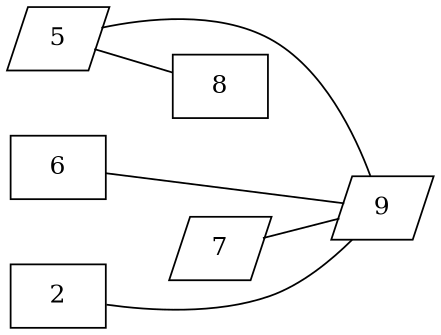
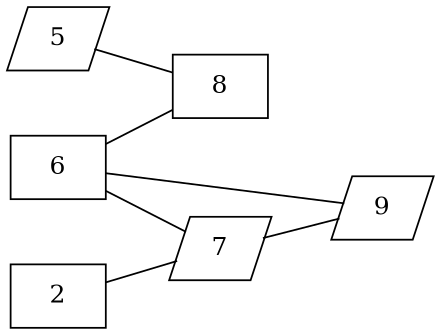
edge "5" -- "9": removed
edge "8" -- "6": added
edge "6" -- "7": added
edge "9" -- "2": now "7" -- "2"
